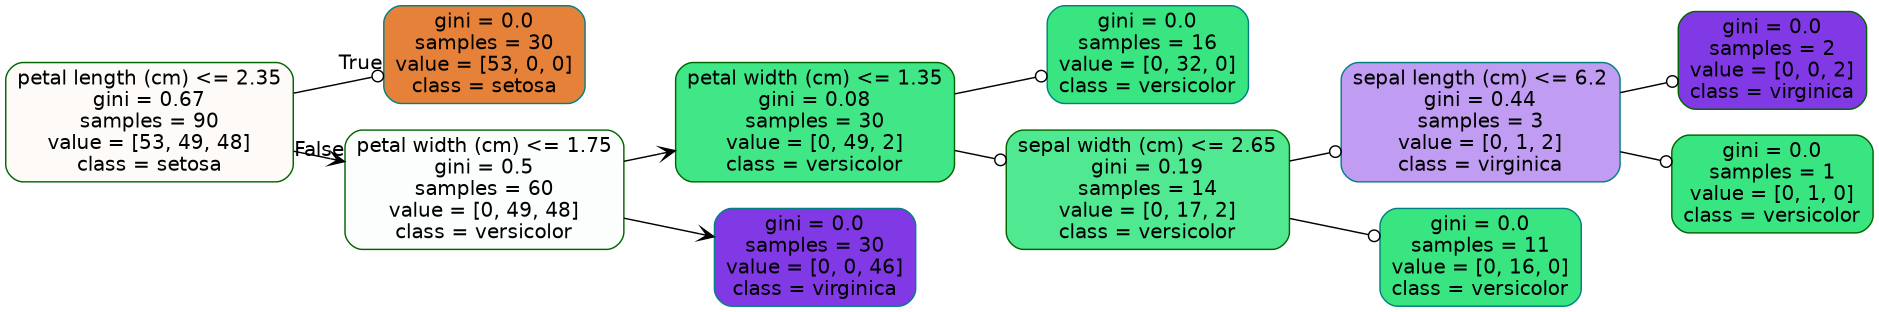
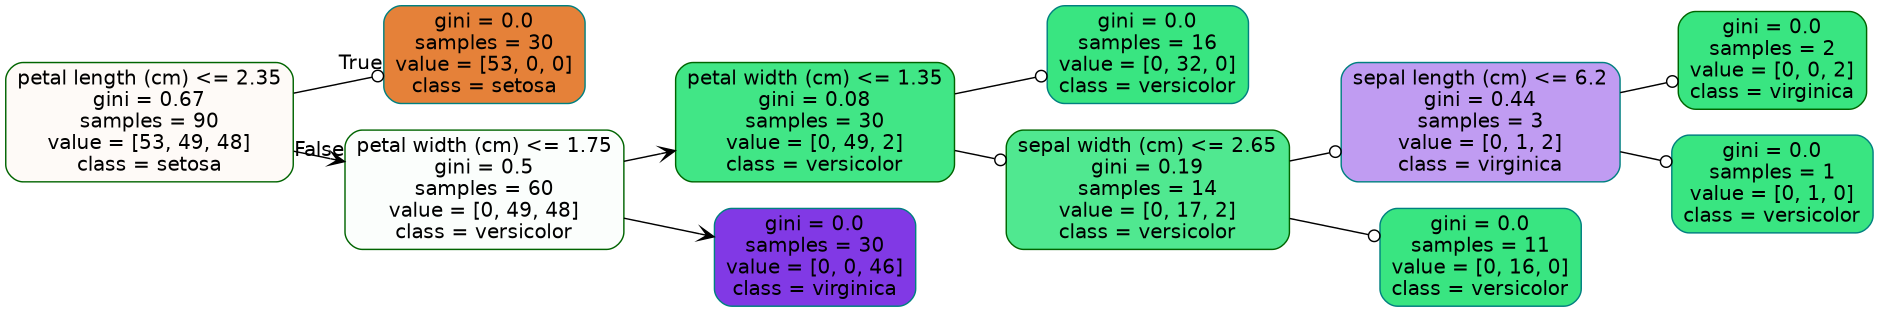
node "gini = 0.0 samples = 2 value = [0, 0, 2] class = virginica": fillcolor #8139e5 -> #39e581
node "gini = 0.0 samples = 1 value = [0, 1, 0] class = versicolor": color darkgreen -> teal
